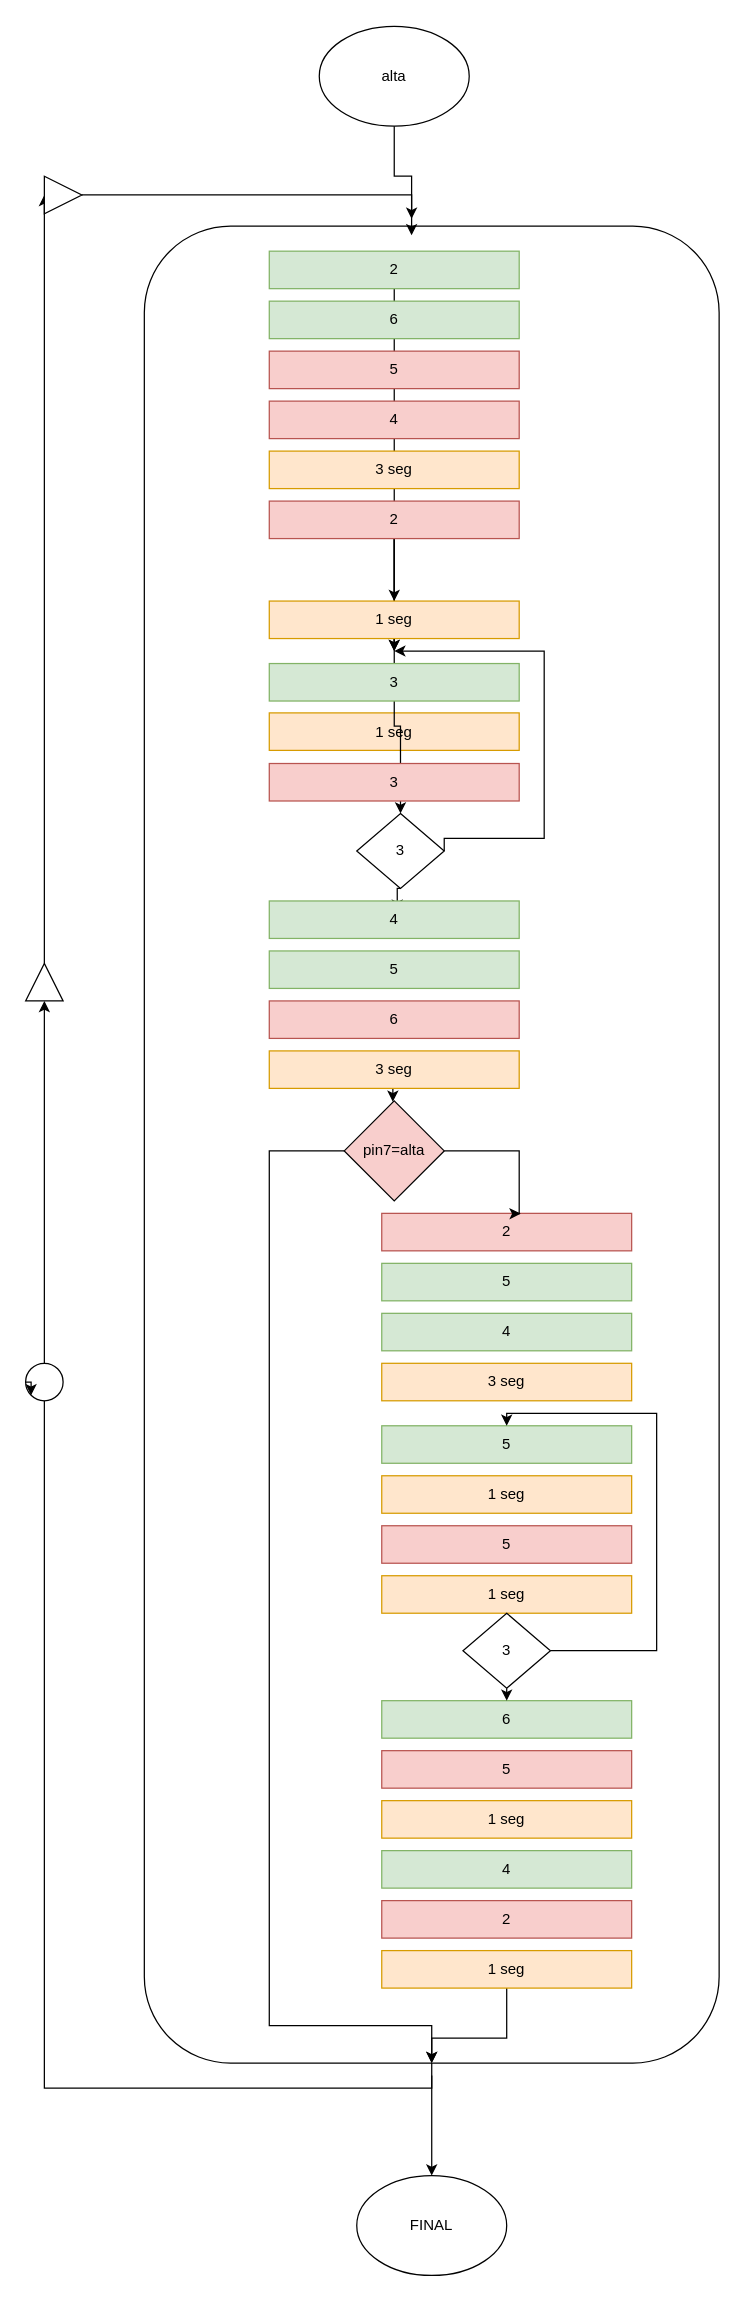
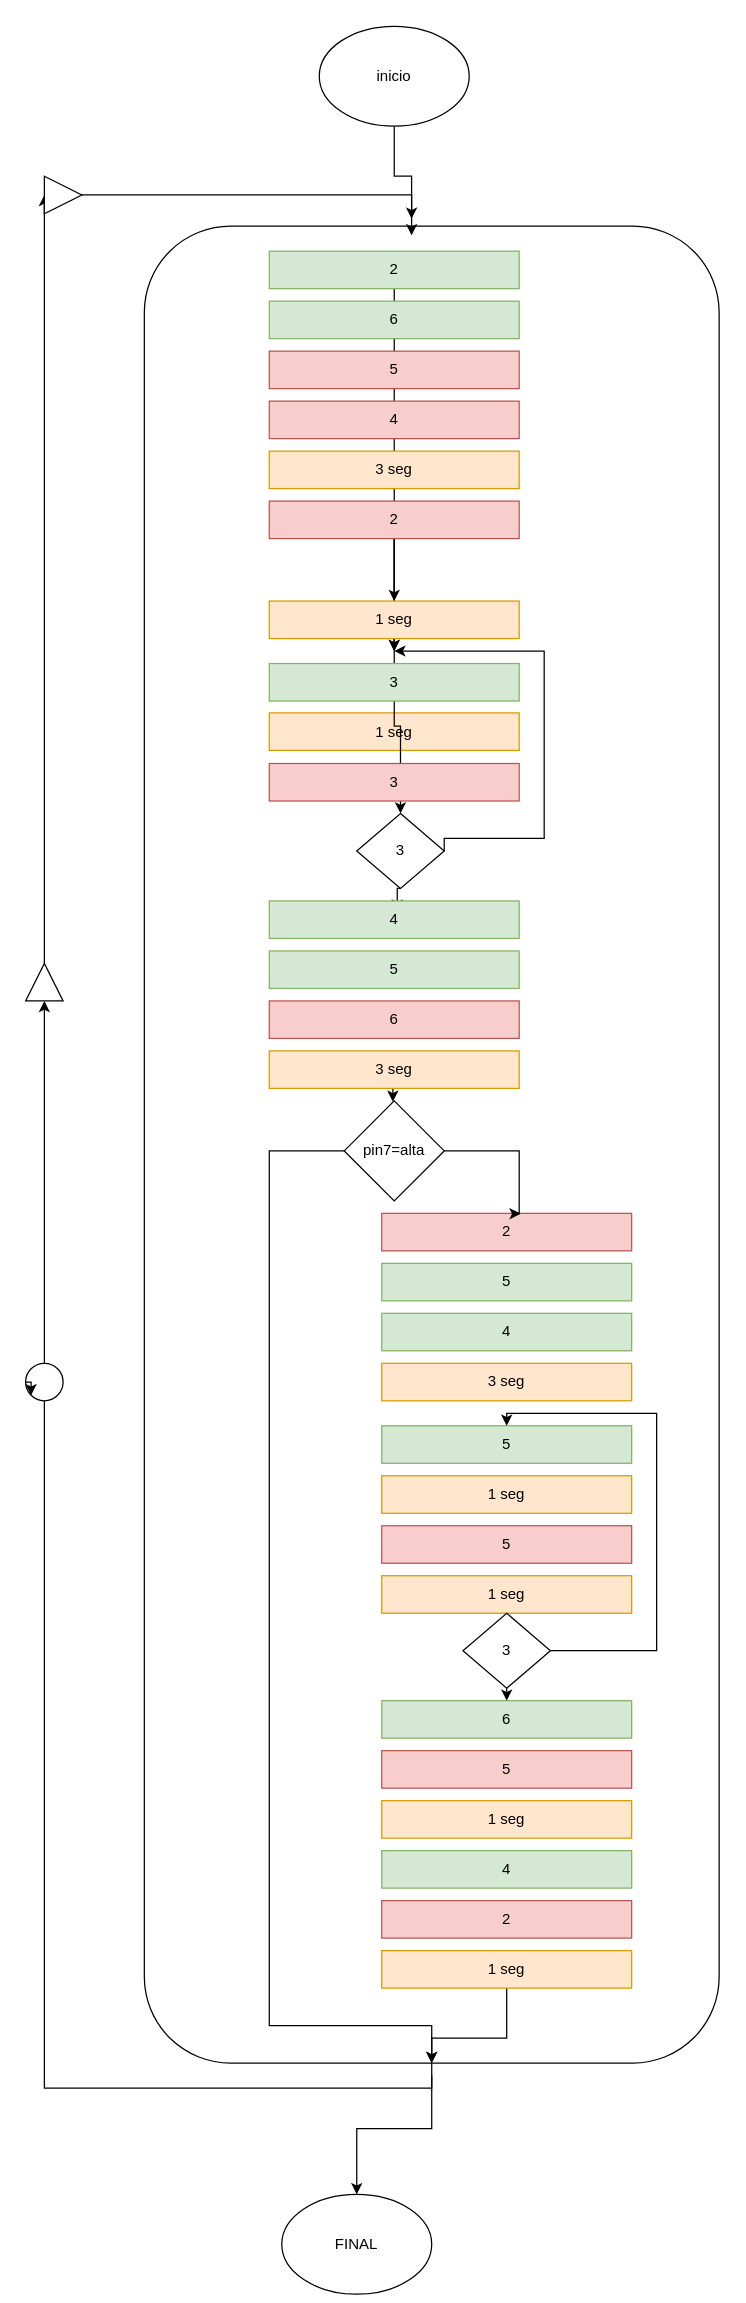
node "alta": label "alta" -> "inicio"
node "pin7=alta": fillcolor #f8cecc -> #ffffff
node "FINAL": moved (432, 2226) -> (357, 2244)
